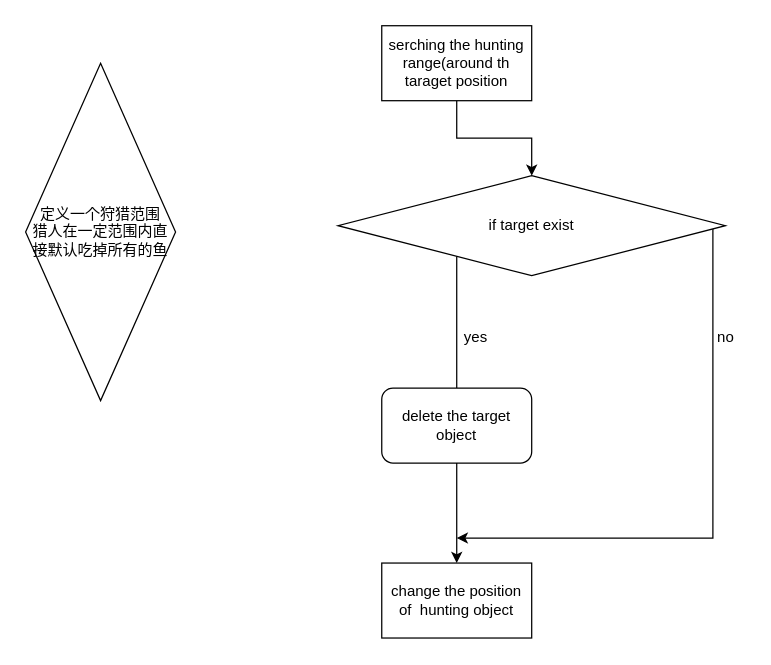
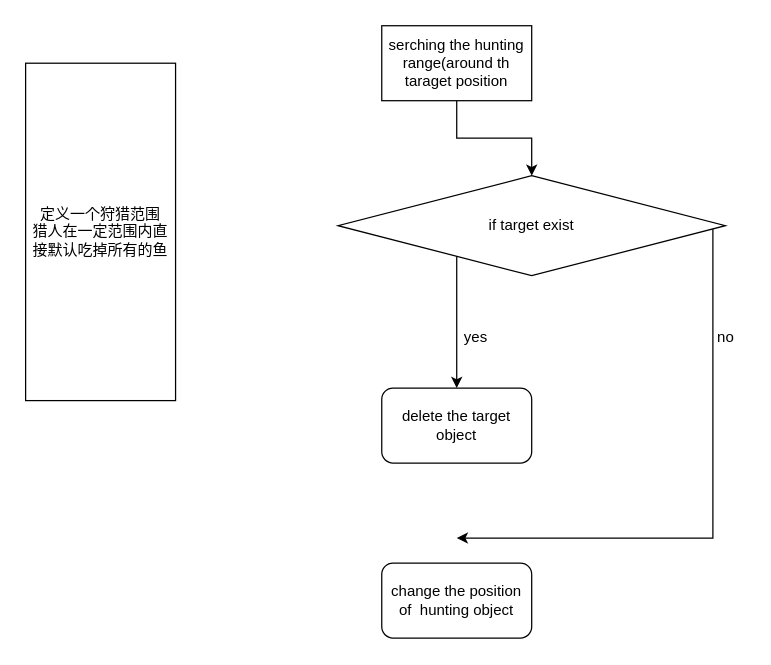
node "定义一个狩猎范围 猎人在一定范围内直接默认吃掉所有的鱼": shape diamond -> rectangle
edge "if target exist" -- "delete the target object": arrowhead none -> classic
edge "delete the target object" -> "change the position of hunting object": removed
node "change the position of hunting object": shape rectangle -> rounded rectangle
